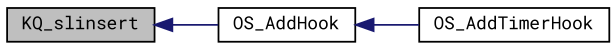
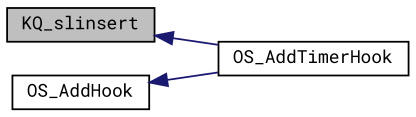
edge "OS_AddHook" -> "KQ_slinsert": now "OS_AddTimerHook" -> "KQ_slinsert"
